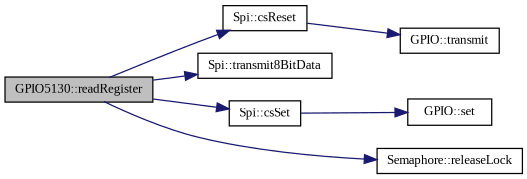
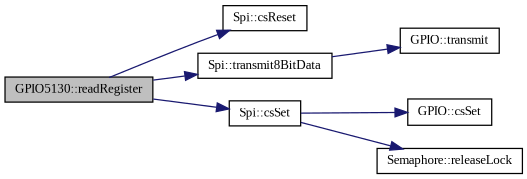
edge "Spi::csReset" -> "GPIO::transmit": now "Spi::transmit8BitData" -> "GPIO::transmit"
node "GPIO::set": label "GPIO::set" -> "GPIO::csSet"
edge "GPIO5130::readRegister" -> "Semaphore::releaseLock": now "Spi::csSet" -> "Semaphore::releaseLock"
